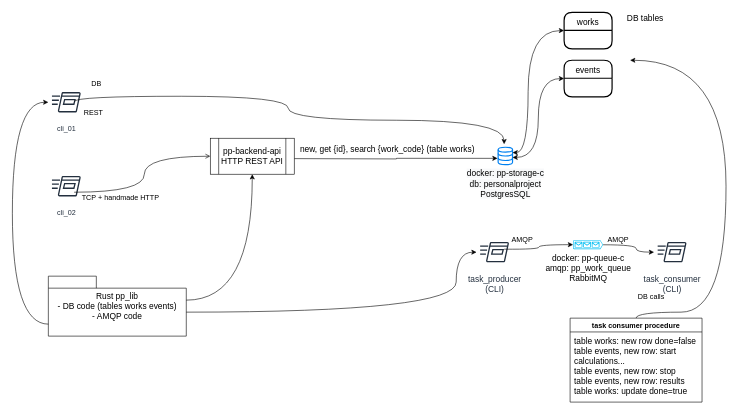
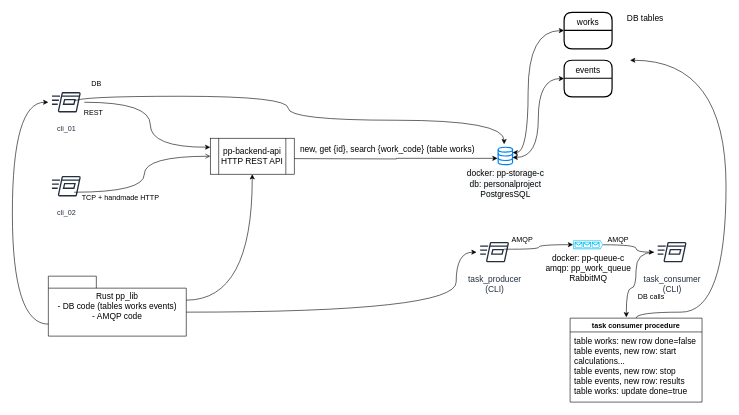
edge "cli_01" -> "pp-backend-api HTTP REST API": added
edge "task_consumer (CLI)" -> "task consumer procedure": added
